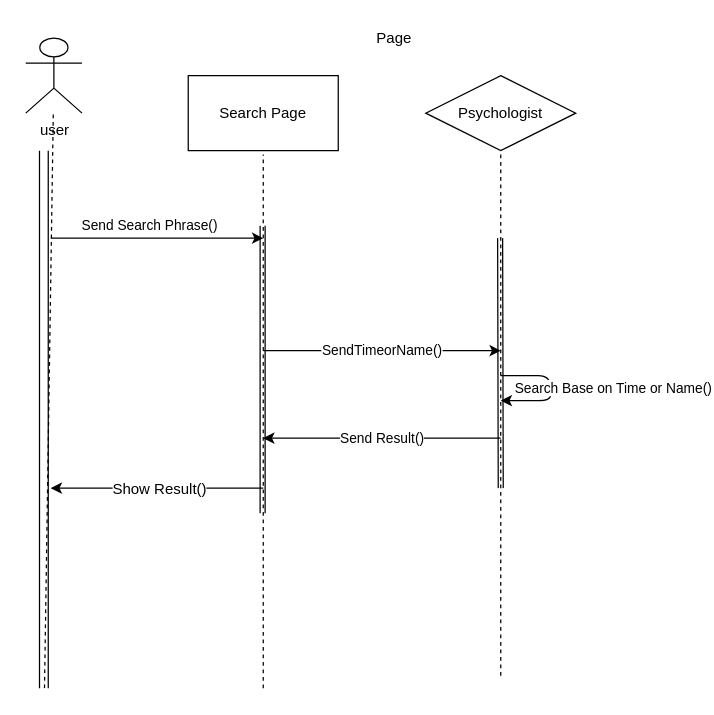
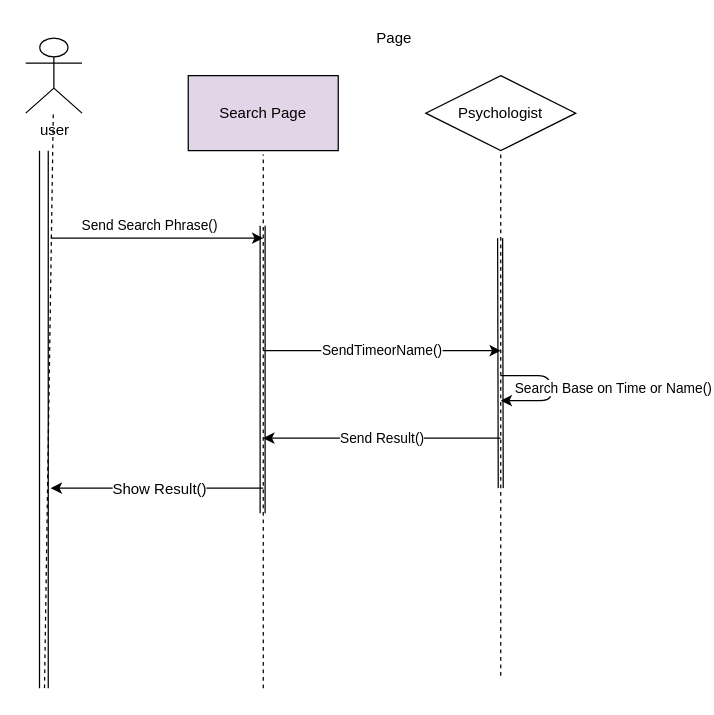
node "Search Page": fillcolor #ffffff -> #e1d5e7
